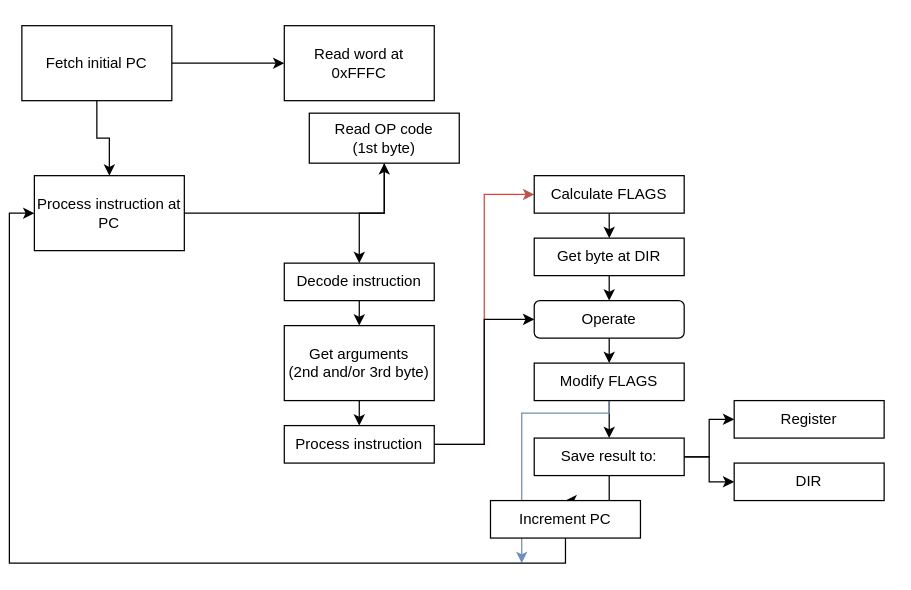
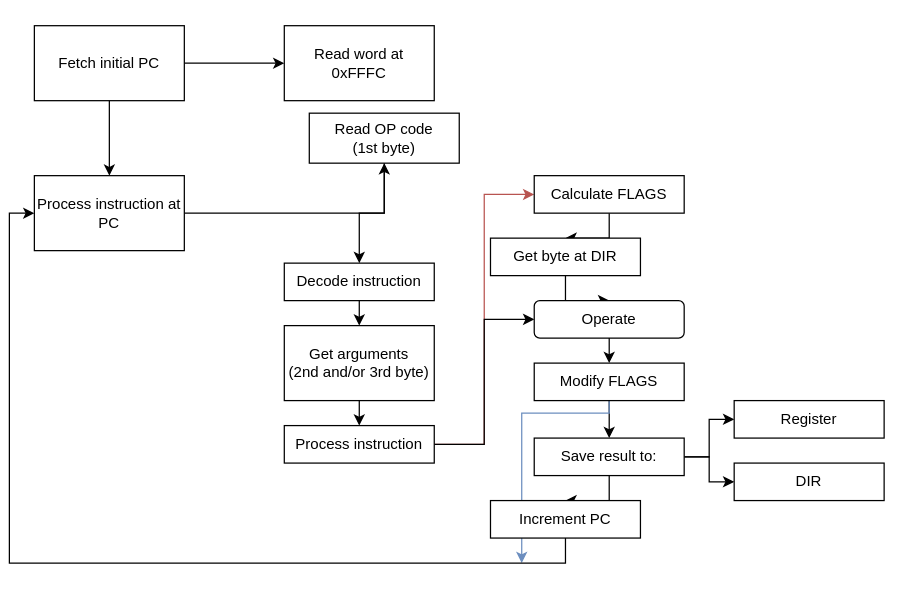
node "Fetch initial PC": moved (97, 63) -> (109, 63)
node "Get byte at DIR": moved (609, 257) -> (566, 257)
